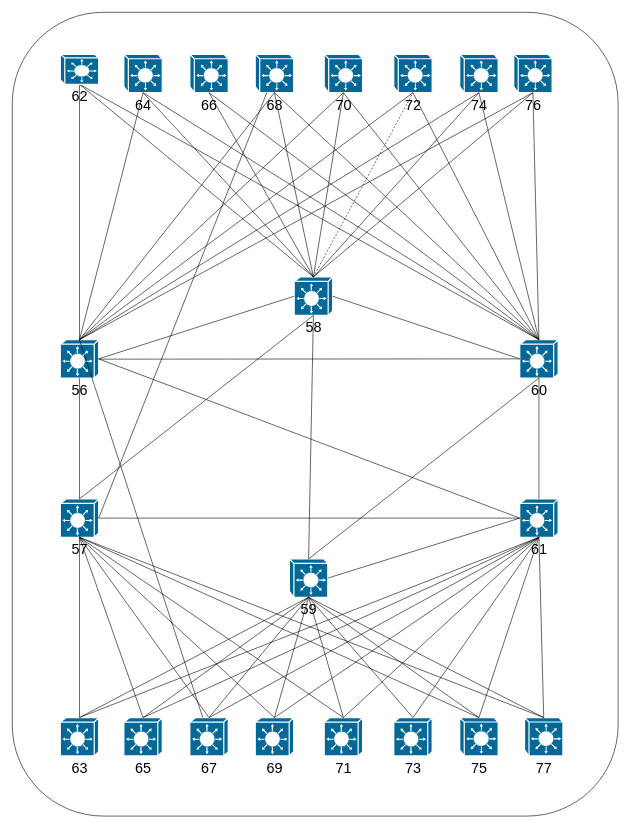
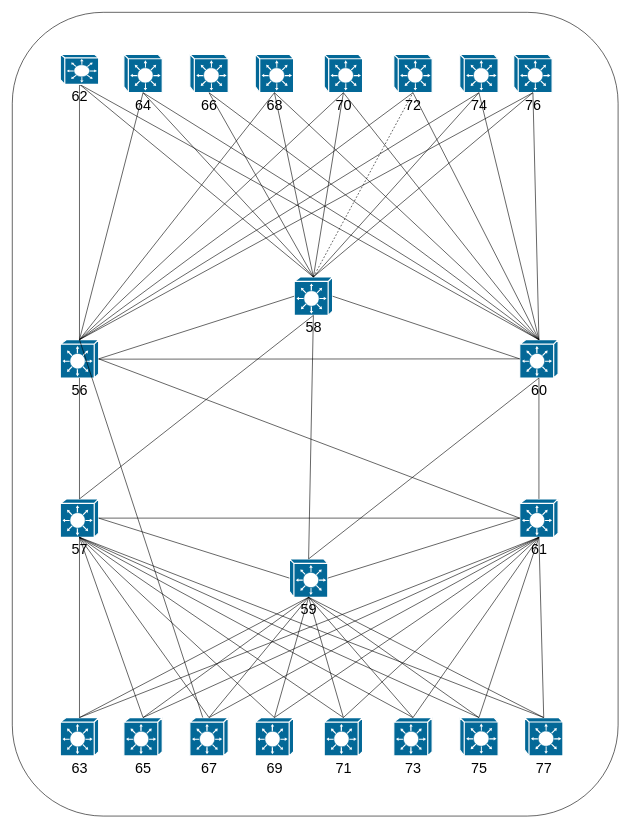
edge "68" -- "57": now "59" -- "57"
edge "57" -- "73": added
